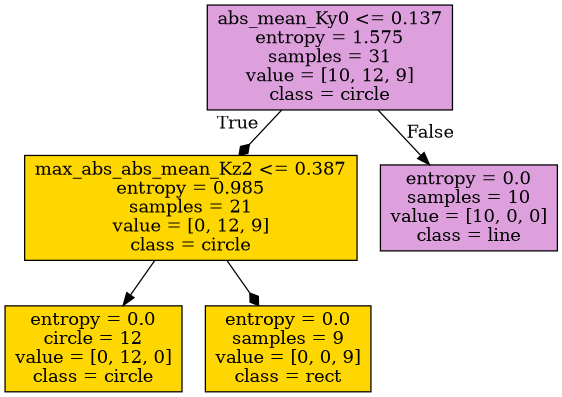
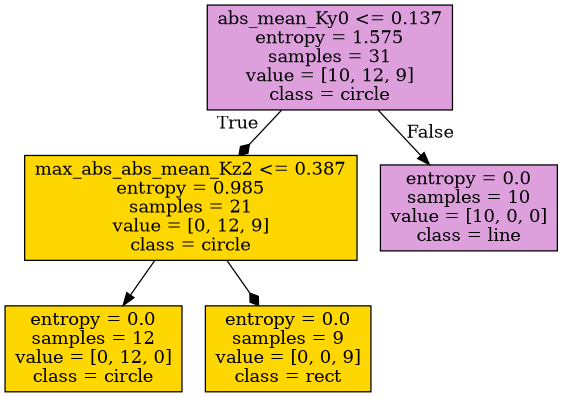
node "entropy = 0.0 circle = 12 value = [0, 12, 0] class = circle": label "entropy = 0.0 circle = 12 value = [0, 12, 0] class = circle" -> "entropy = 0.0 samples = 12 value = [0, 12, 0] class = circle"
